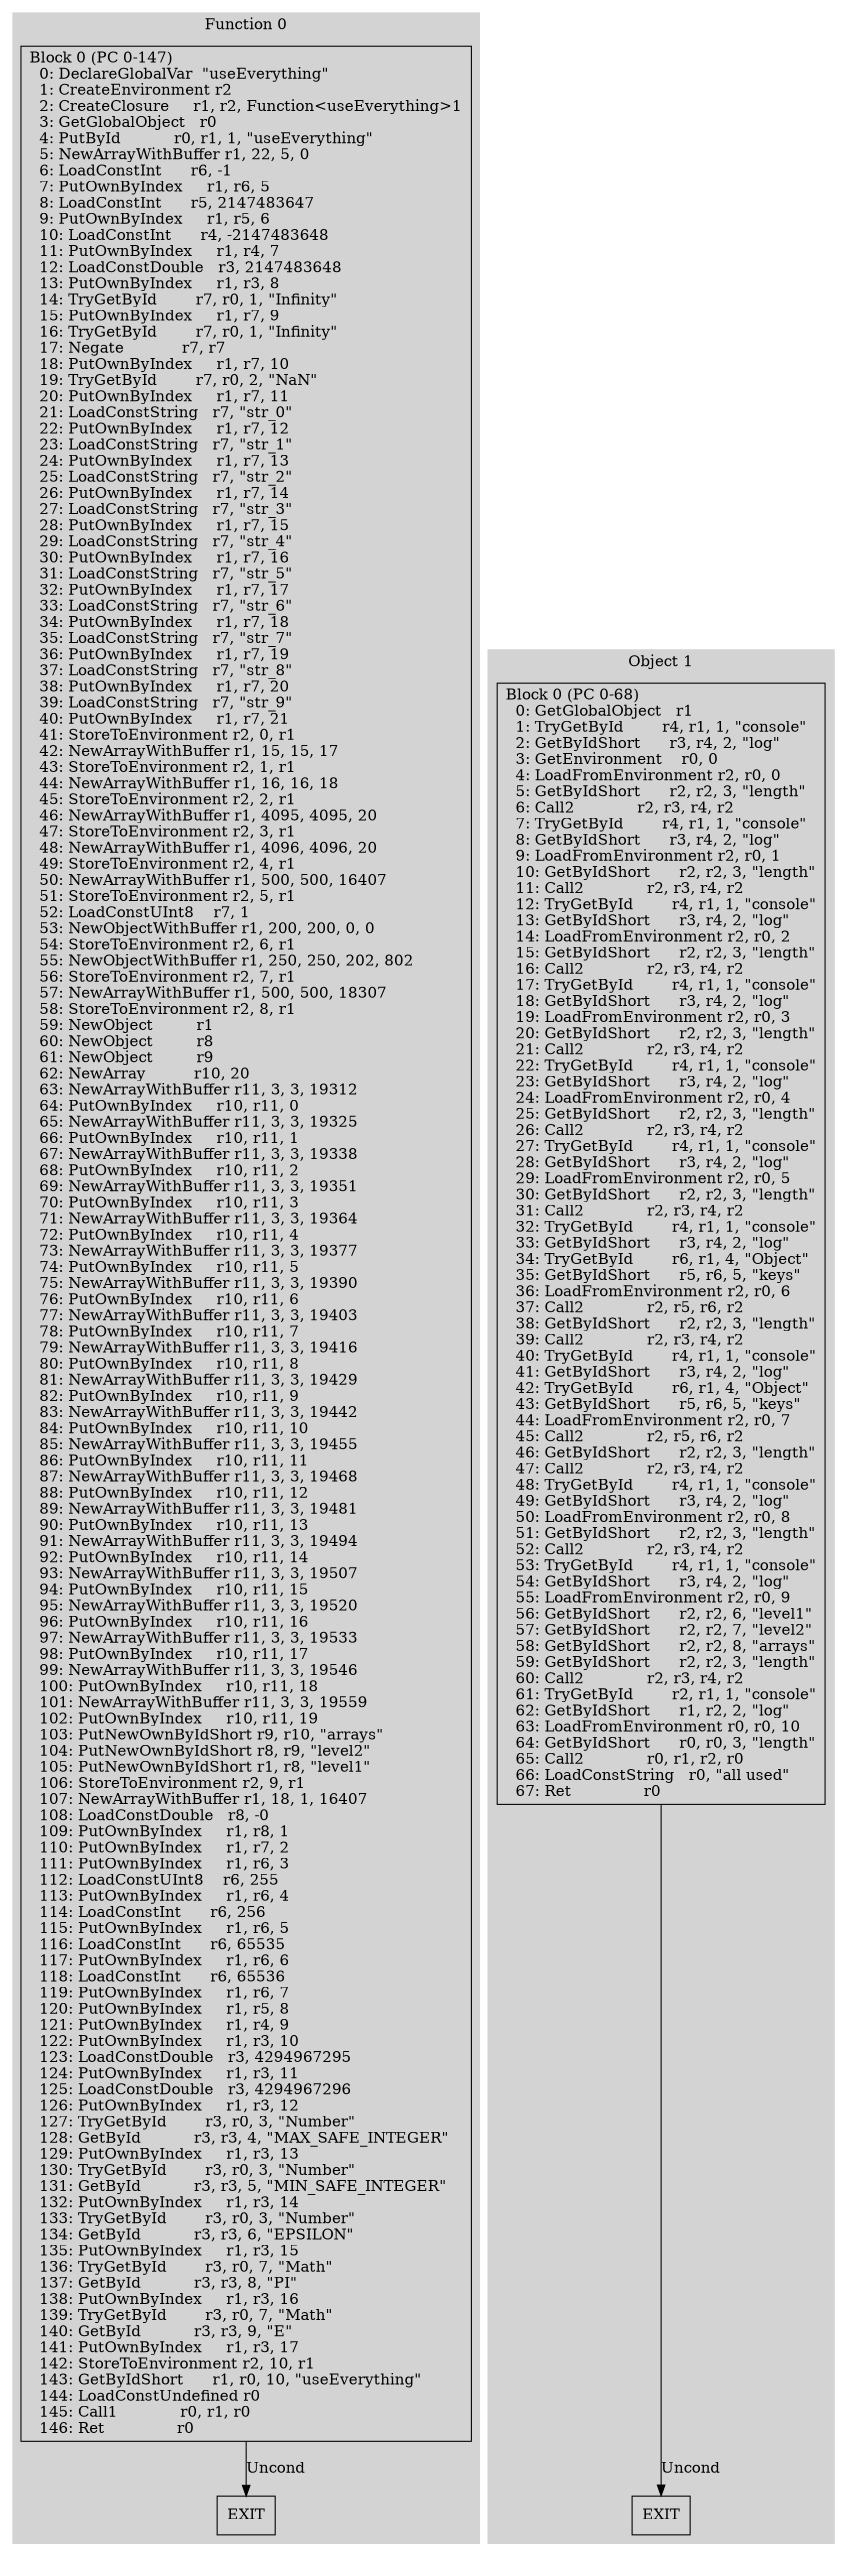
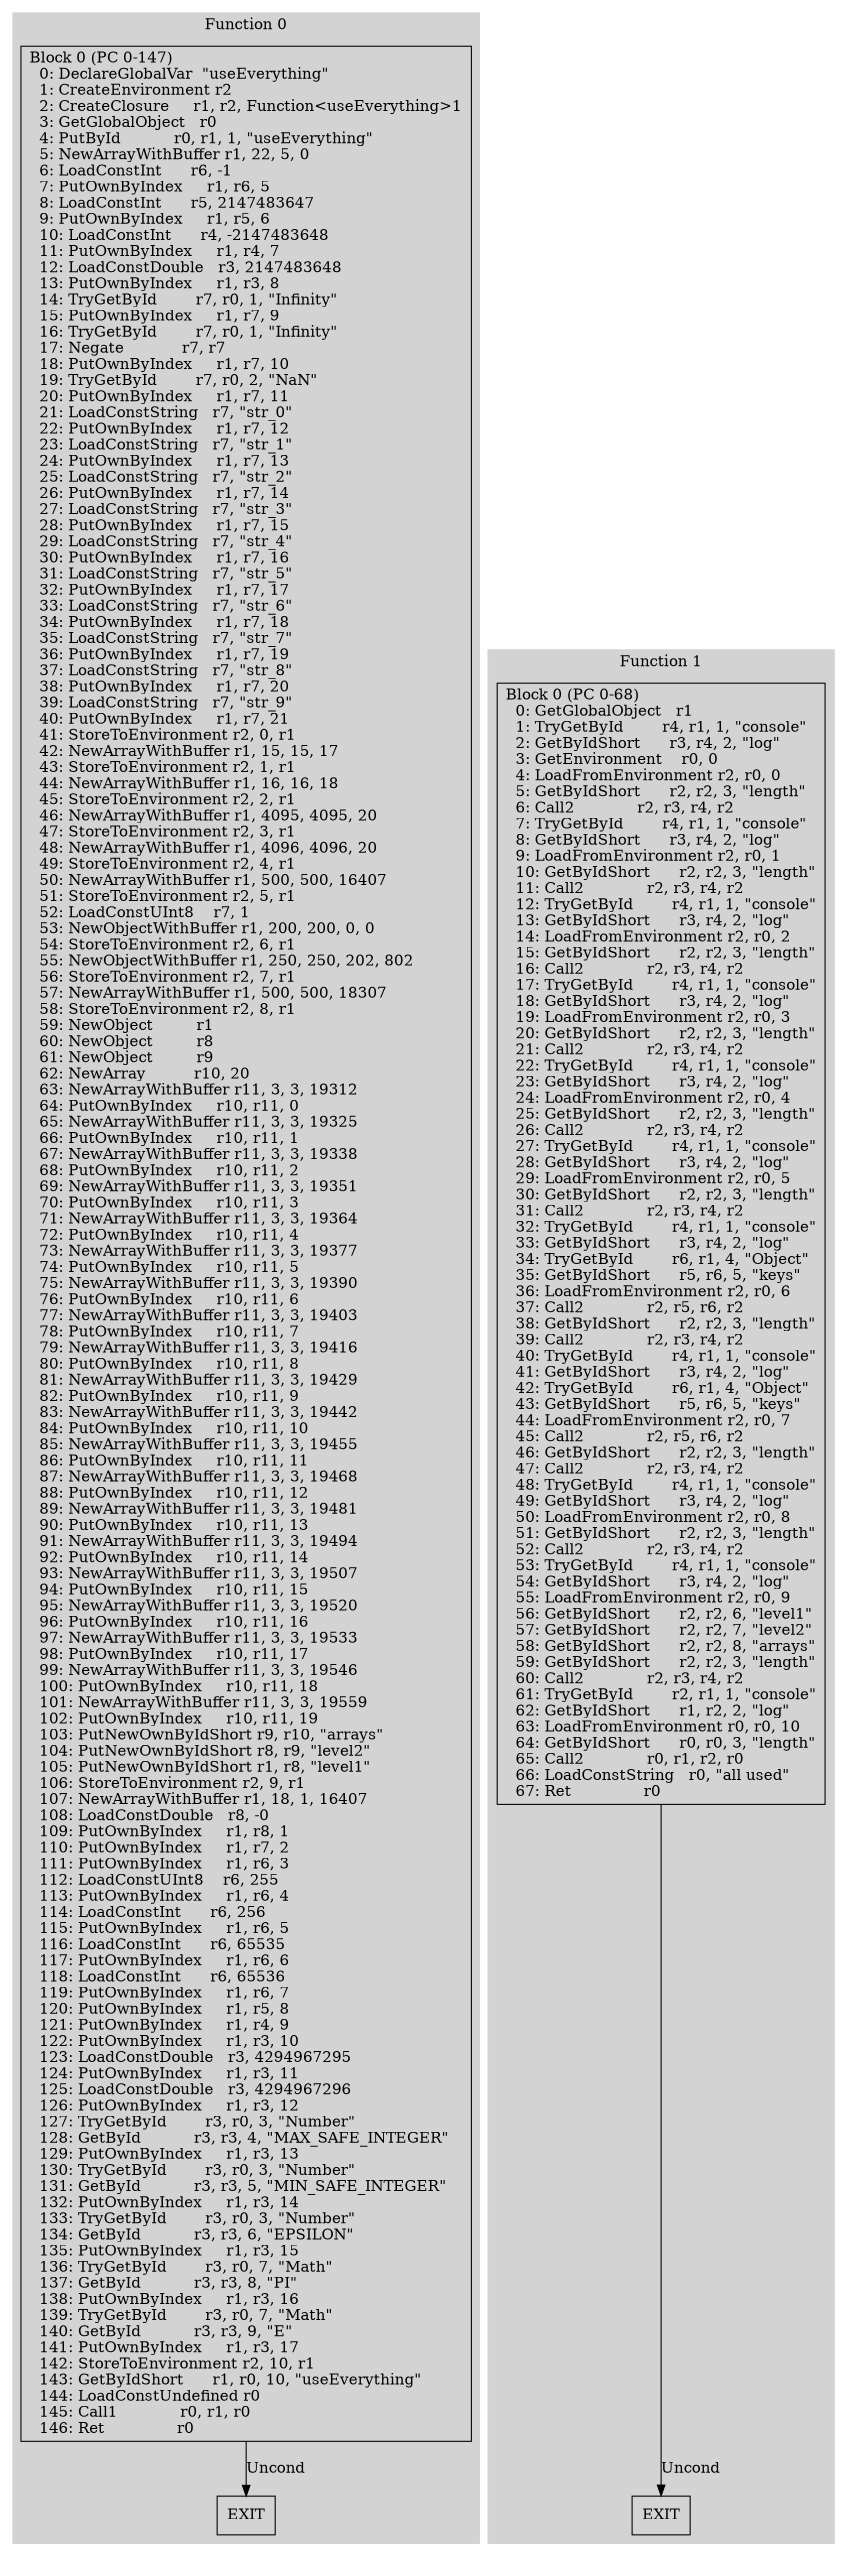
cluster "Object 1": label "Object 1" -> "Function 1"
